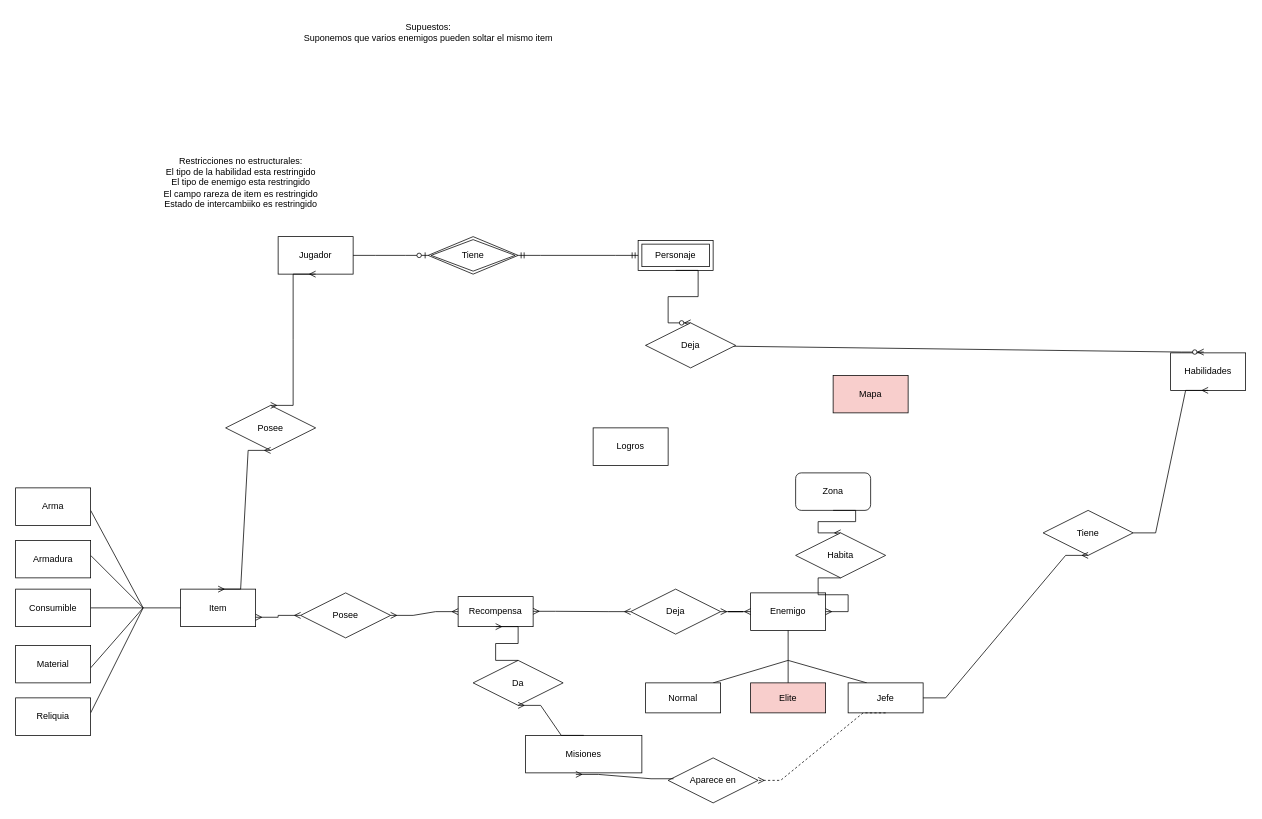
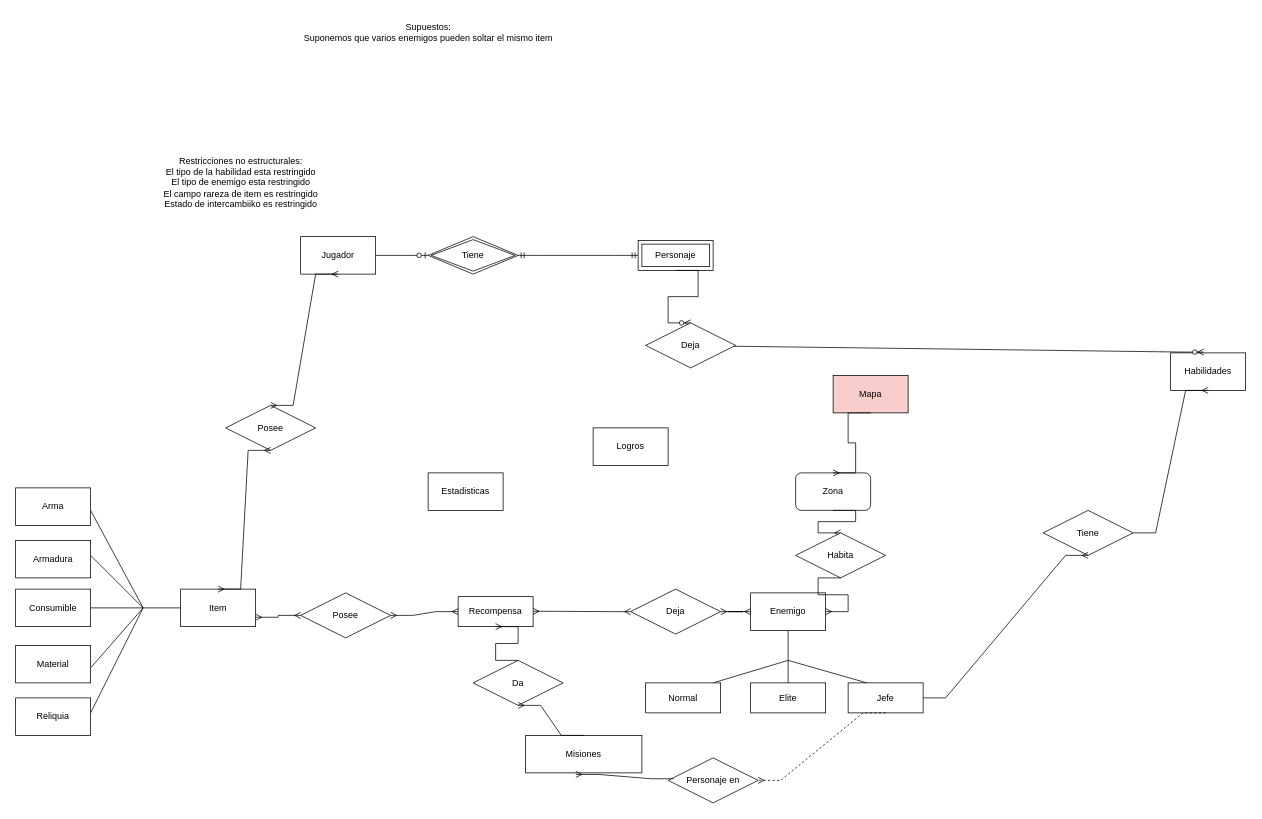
node "Jugador": moved (315, 255) -> (338, 255)
edge "Mapa" -> "Zona": added
node "Estadisticas": added
node "Elite": fillcolor #f8cecc -> #ffffff
node "Aparece en": label "Aparece en" -> "Personaje en"
